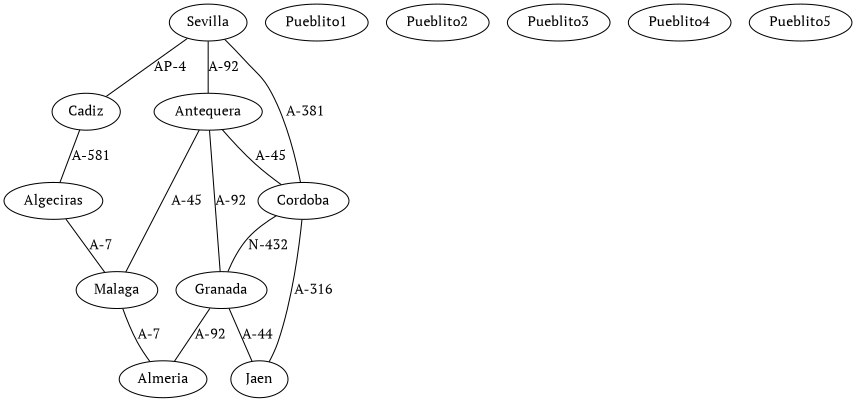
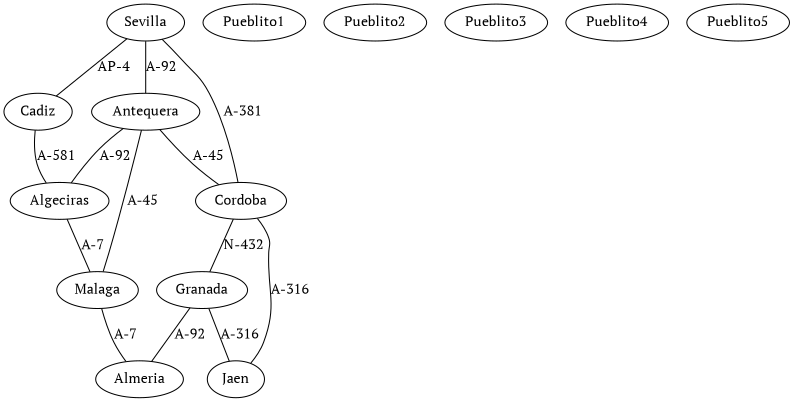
edge "Antequera" -- "Granada": now "Antequera" -- "Algeciras"
edge "Granada" -- "Jaen": label "A-44" -> "A-316"
